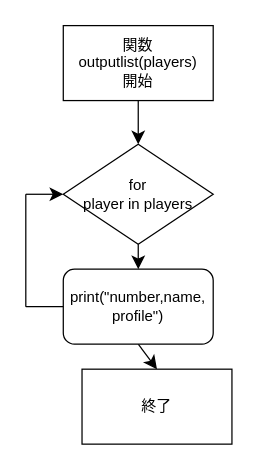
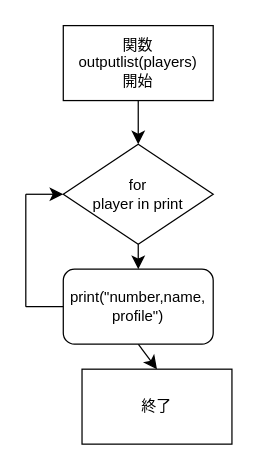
node "for player in players": label "for player in players" -> "for player in print"
